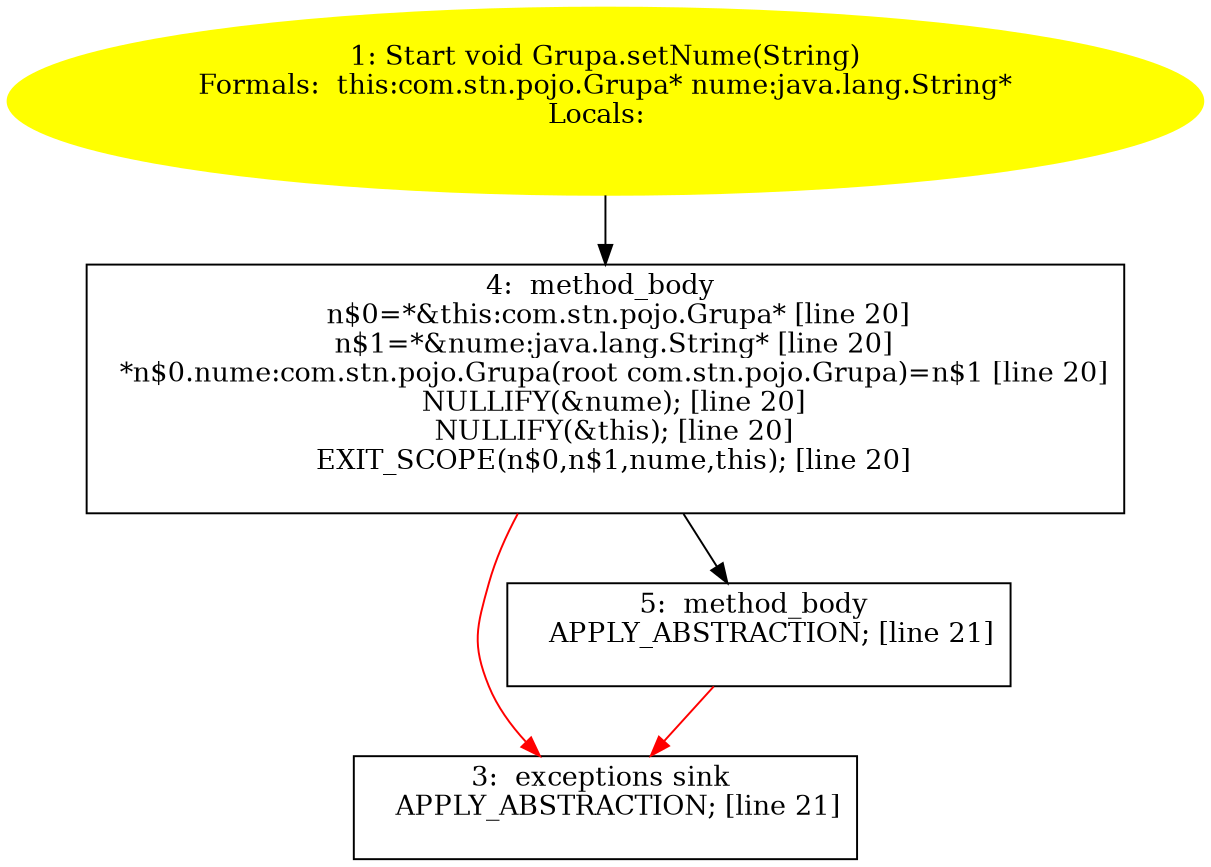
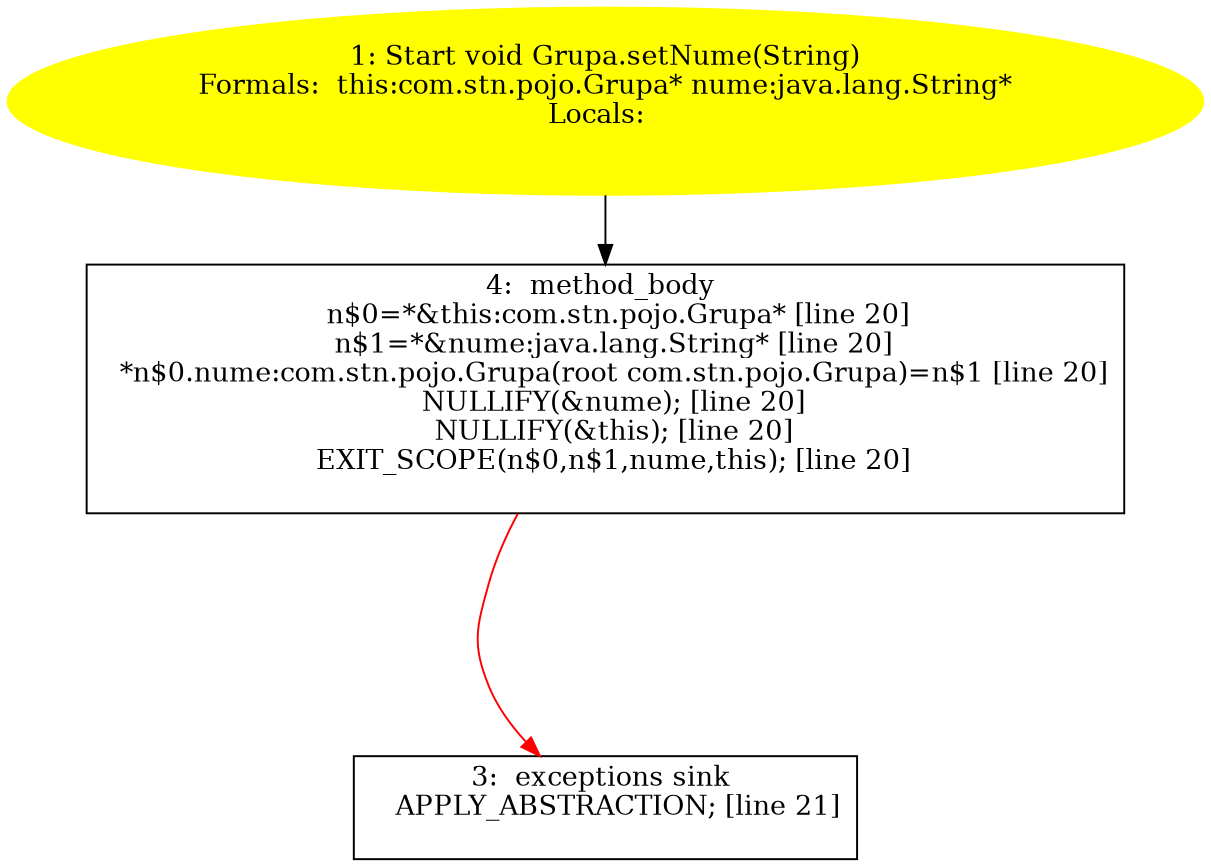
node "5:  method_body APPLY_ABSTRACTION; [line 21]": removed
